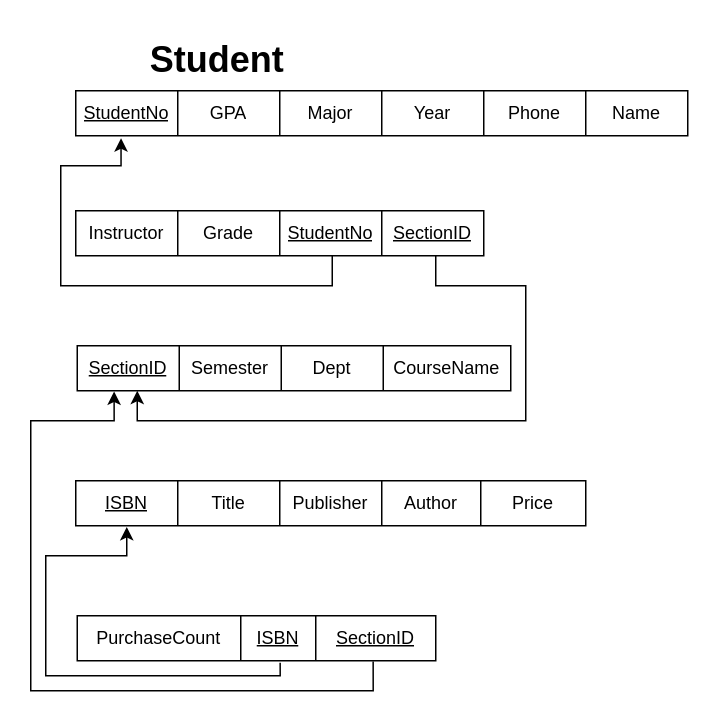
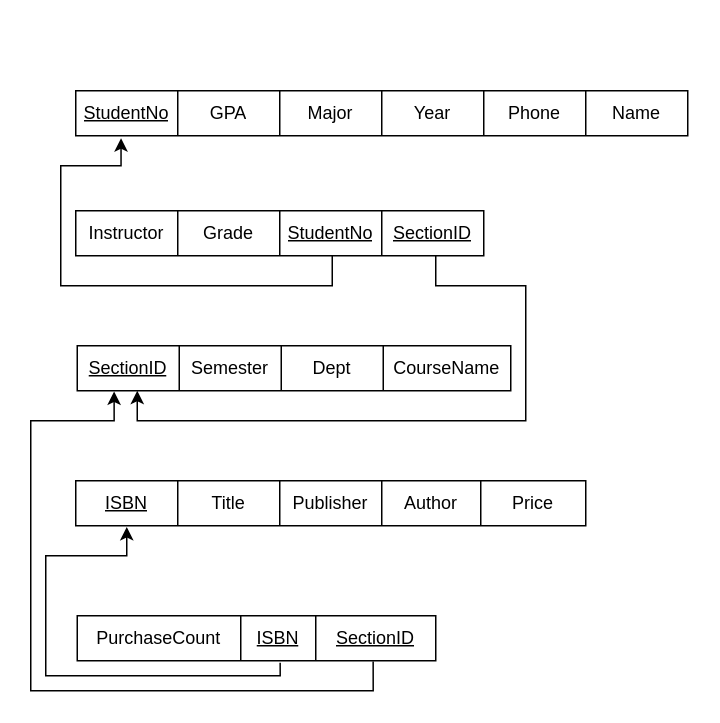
node "Student": removed
